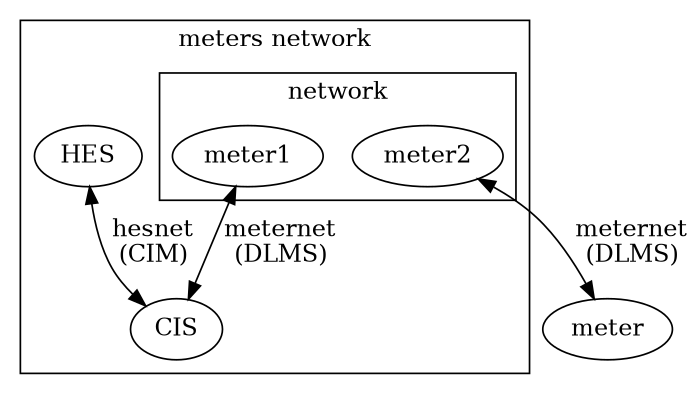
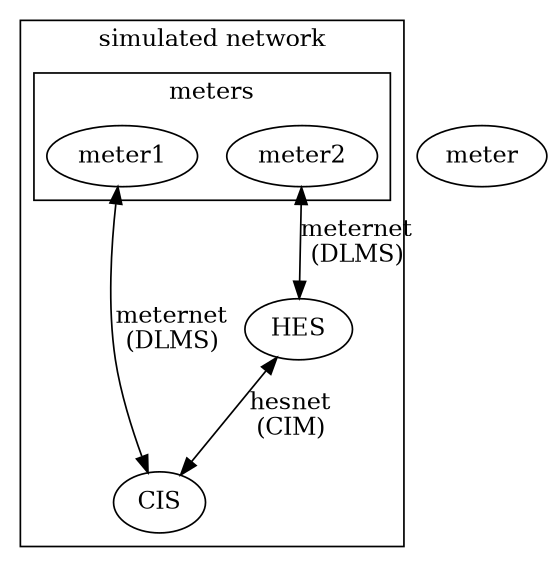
cluster "meters network": label "meters network" -> "simulated network"
cluster "network": label "network" -> "meters"
edge "meter2" -- "meter": now "meter2" -- "HES"
